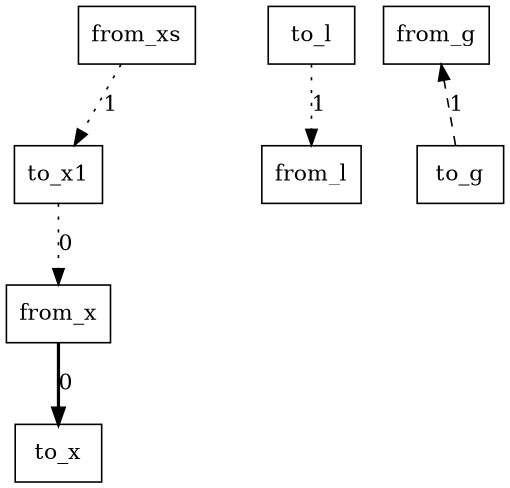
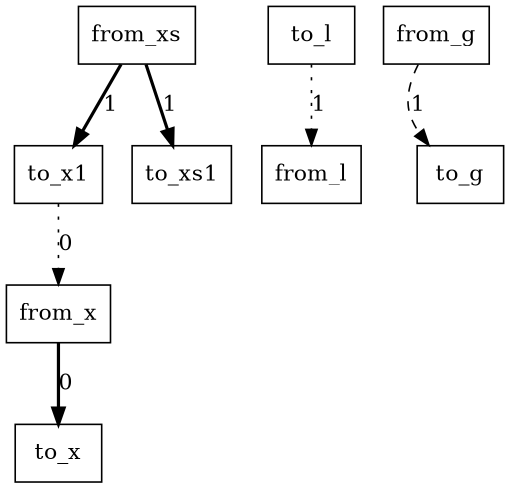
edge "from_xs" -> "to_x1": style dotted -> bold
edge "to_g" -> "from_g": reversed
node "to_xs1": added
